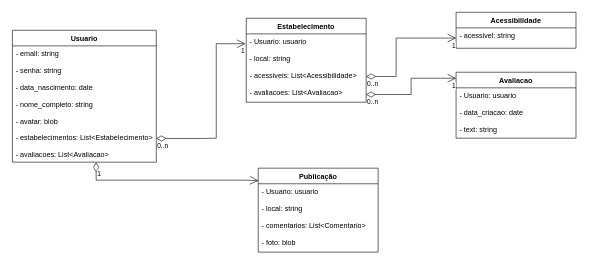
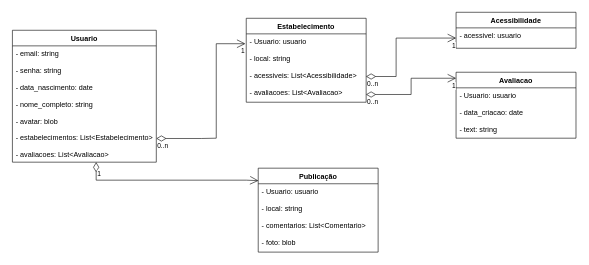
node "- acessivel: string": label "- acessivel: string" -> "- acessivel: usuario"
